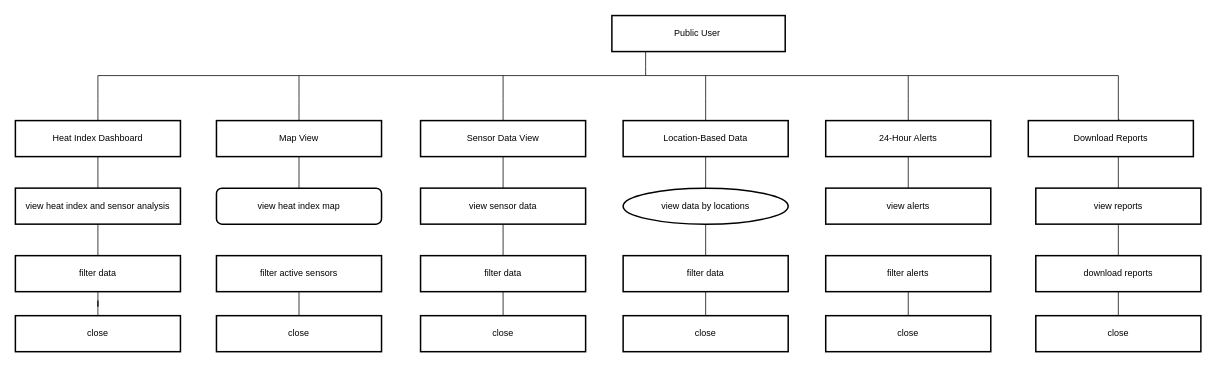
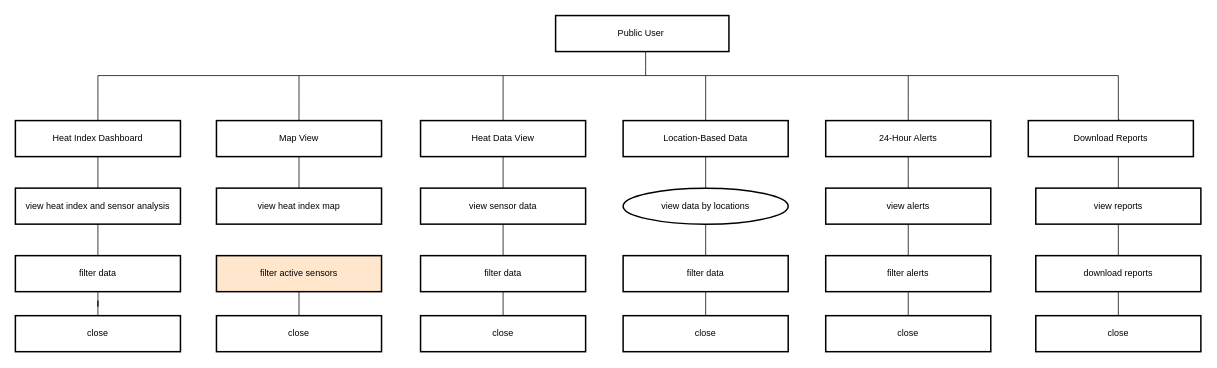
node "Public User": moved (698, 33) -> (642, 33)
node "Sensor Data View": label "Sensor Data View" -> "Heat Data View"
node "view heat index map": shape rounded rectangle -> rectangle
edge "view alerts" -- "filter alerts": added
node "filter active sensors": fillcolor #ffffff -> #ffe6cc
